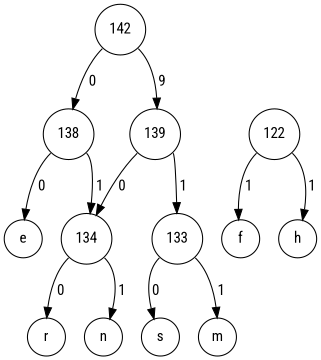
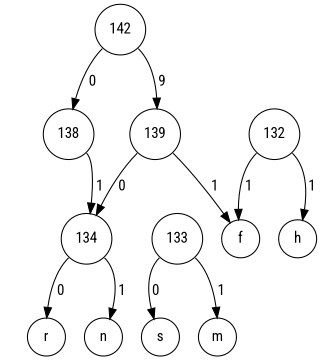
node "122": label "122" -> "132"
edge "139" -> "133": now "139" -> "f"
node "e": removed
